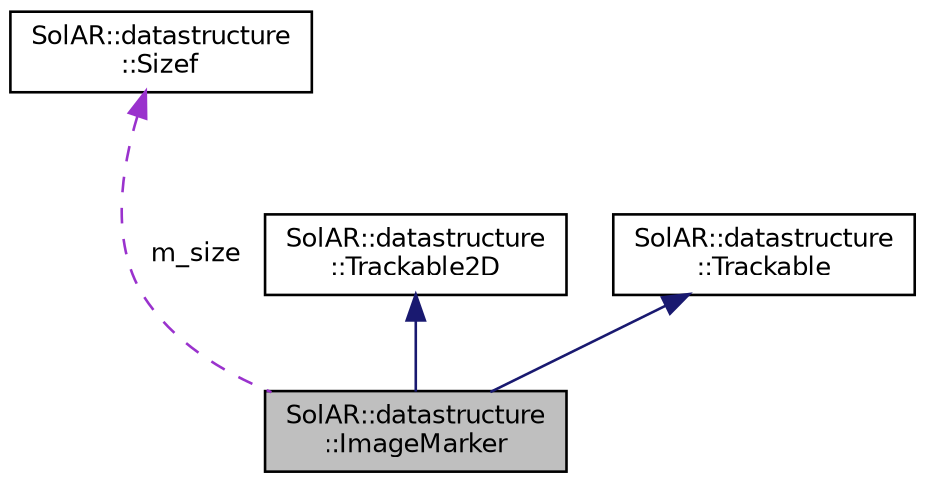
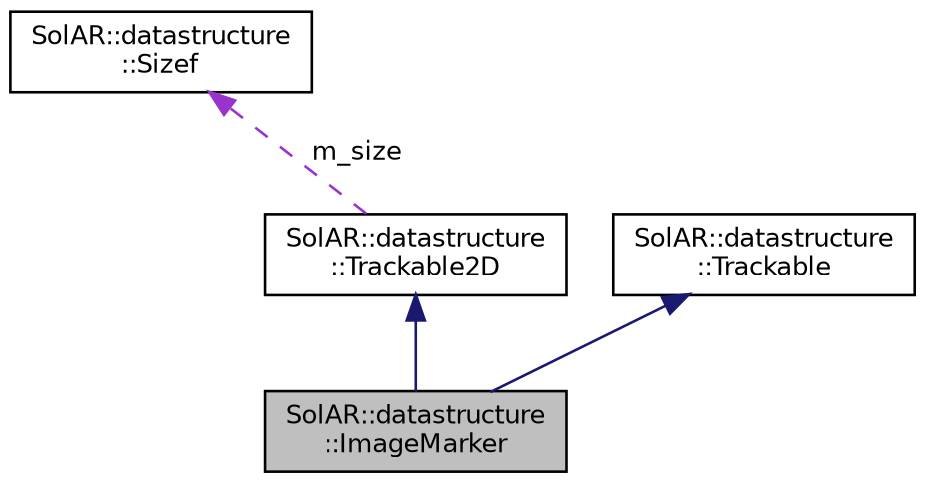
edge "SolAR::datastructure ::ImageMarker" -> "SolAR::datastructure ::Sizef": now "SolAR::datastructure ::Trackable2D" -> "SolAR::datastructure ::Sizef"
